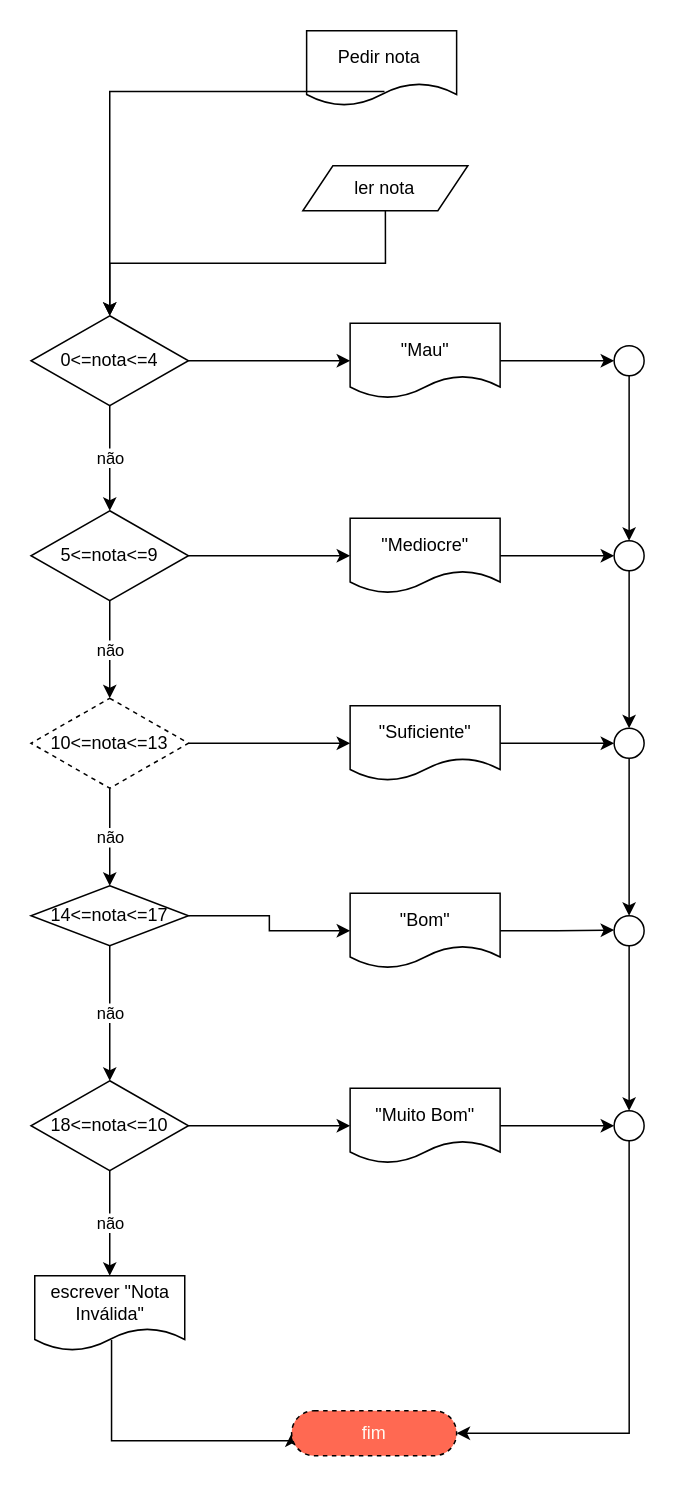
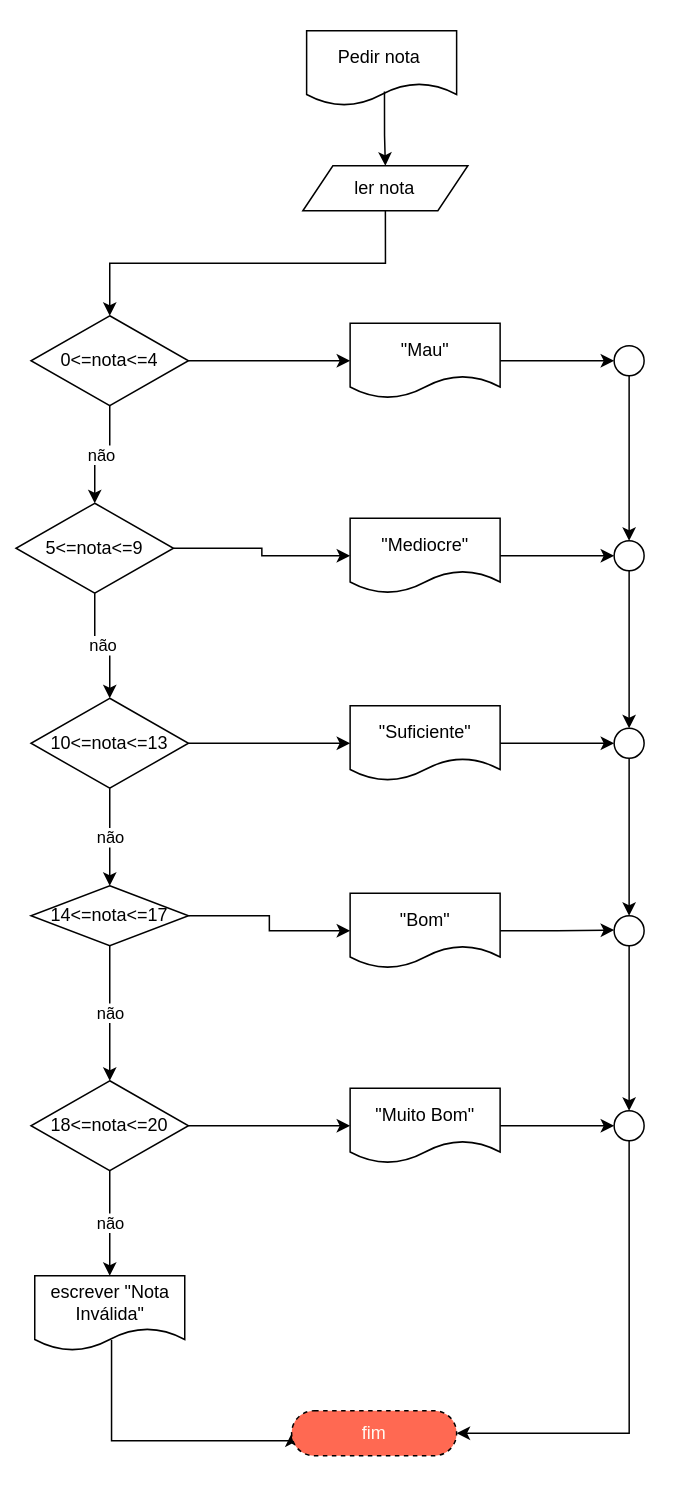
edge "Pedir nota" -> "0<=nota<=4": now "Pedir nota" -> "ler nota"
node "5<=nota<=9": moved (110, 556) -> (95, 548)
node "10<=nota<=13": style dashed -> solid
node "18<=nota<=10": label "18<=nota<=10" -> "18<=nota<=20"
